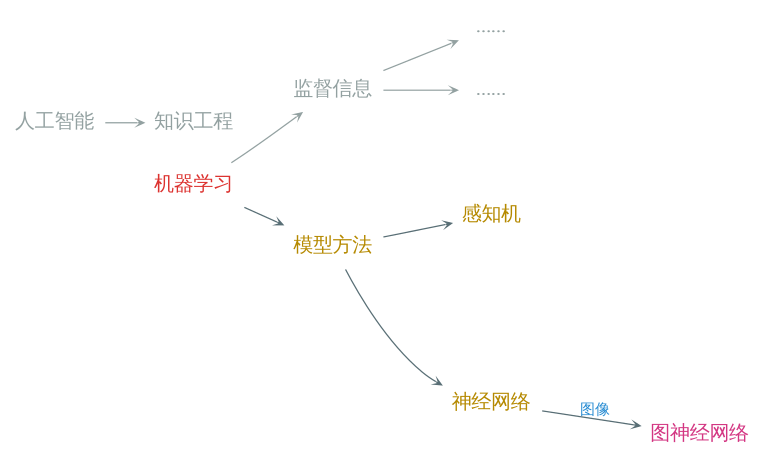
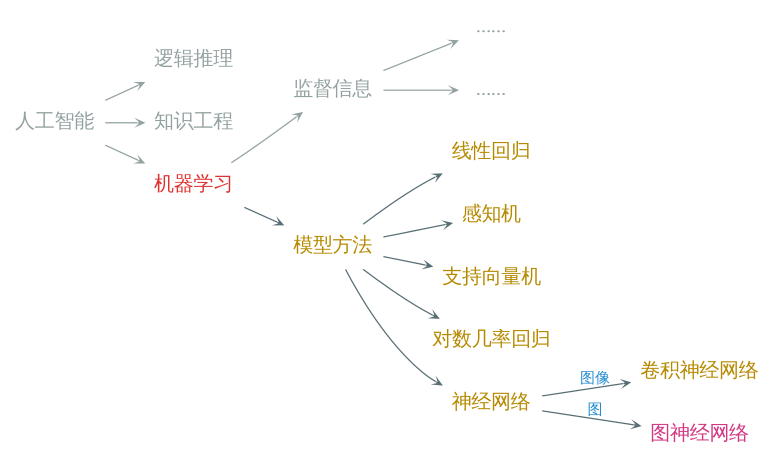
node "逻辑推理": added
edge "人工智能" -> "机器学习": added
node "线性回归": added
node "支持向量机": added
node "对数几率回归": added
node "卷积神经网络": added
edge "神经网络" -> "图神经网络": label "图像" -> "图"
